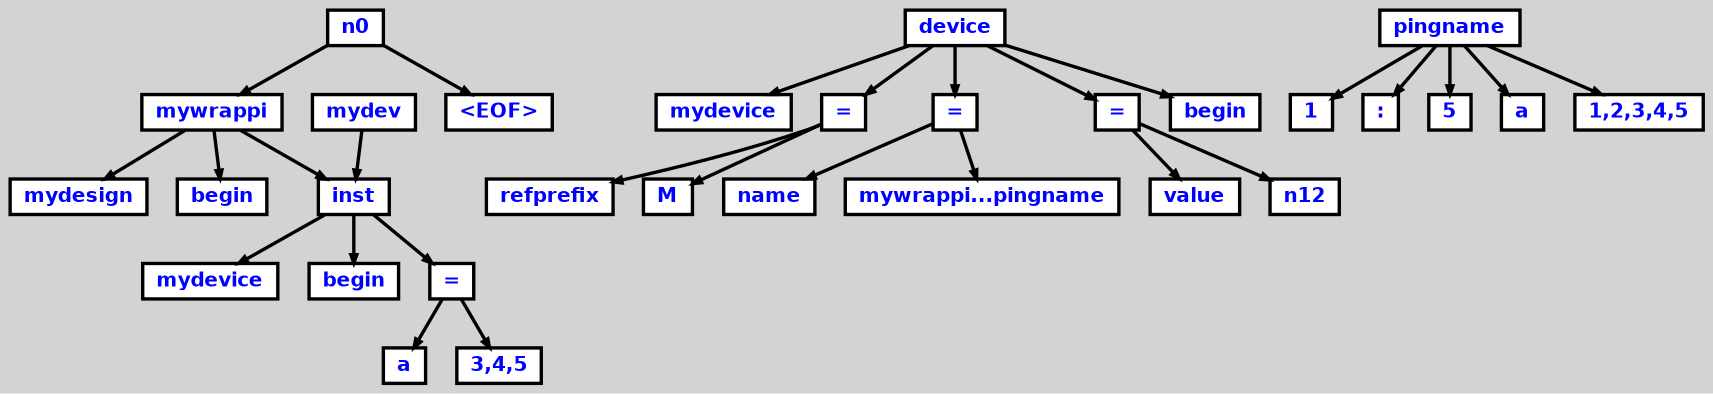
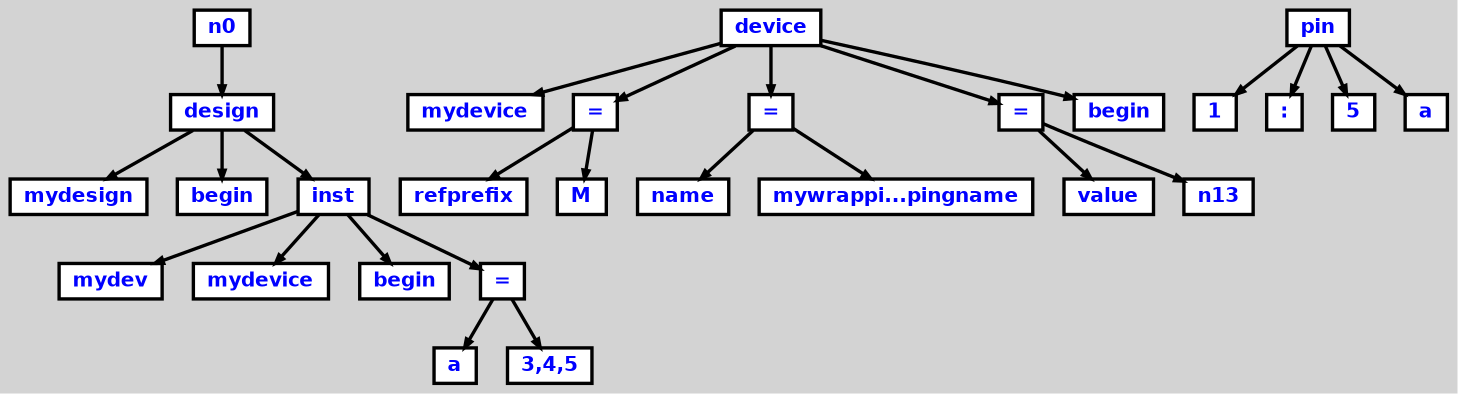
node "pingname": label "pingname" -> "pin"
node "mywrappi": label "mywrappi" -> "design"
node "<EOF>": removed
node "1,2,3,4,5": removed
edge "mydev" -> "inst": reversed
node "n12": label "n12" -> "n13"
